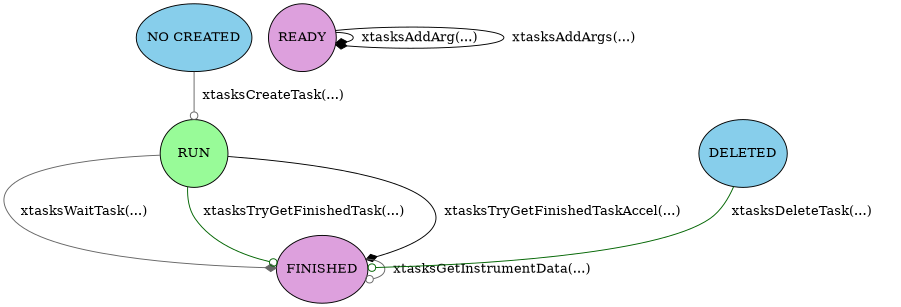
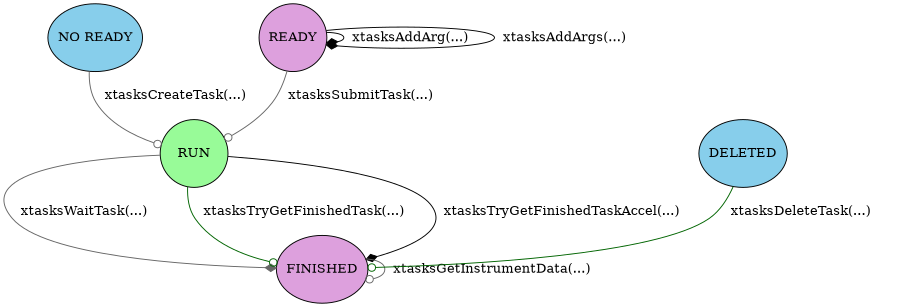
node "NO CREATED": label "NO CREATED" -> "NO READY"
edge "READY" -> "RUN": added, label "xtasksSubmitTask(...)"
